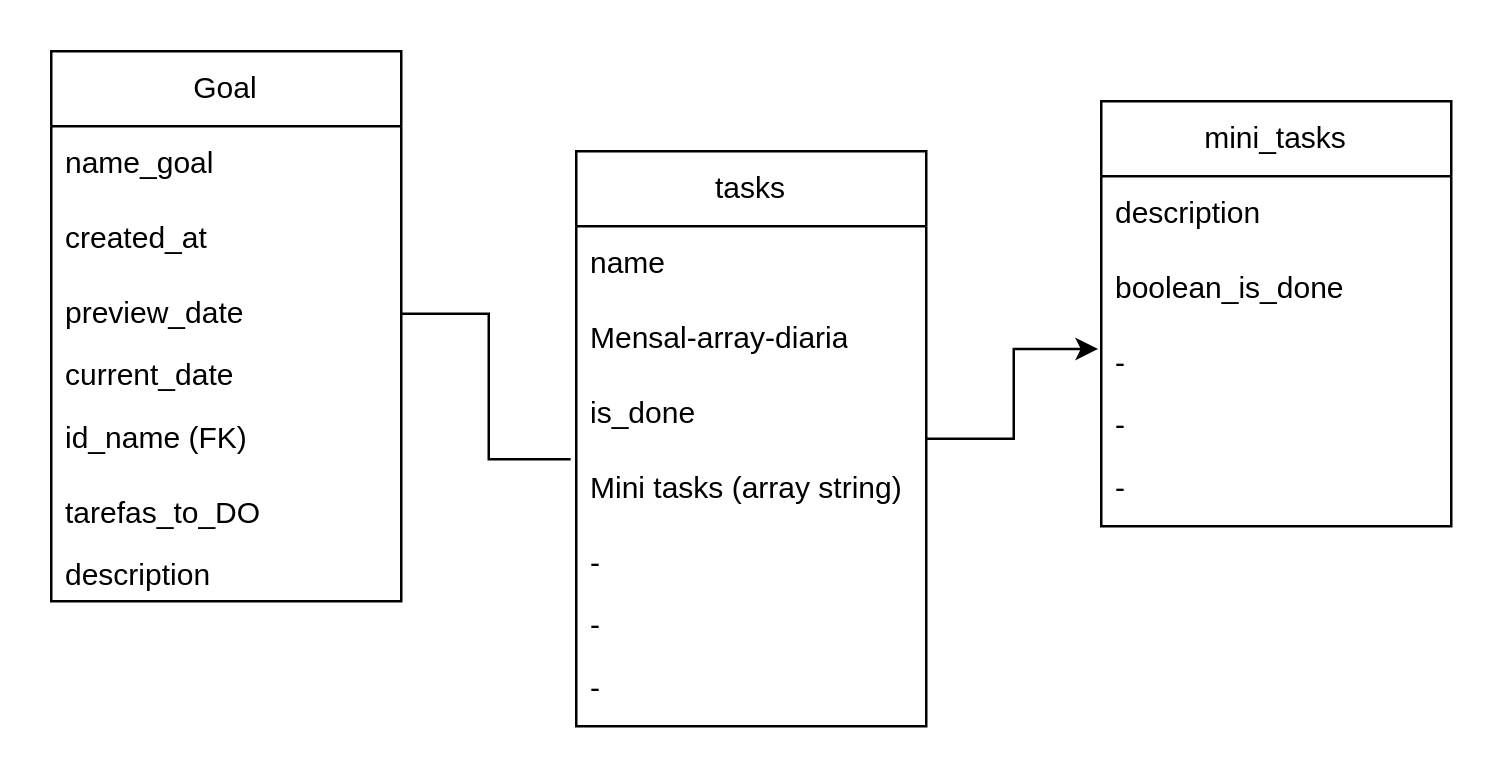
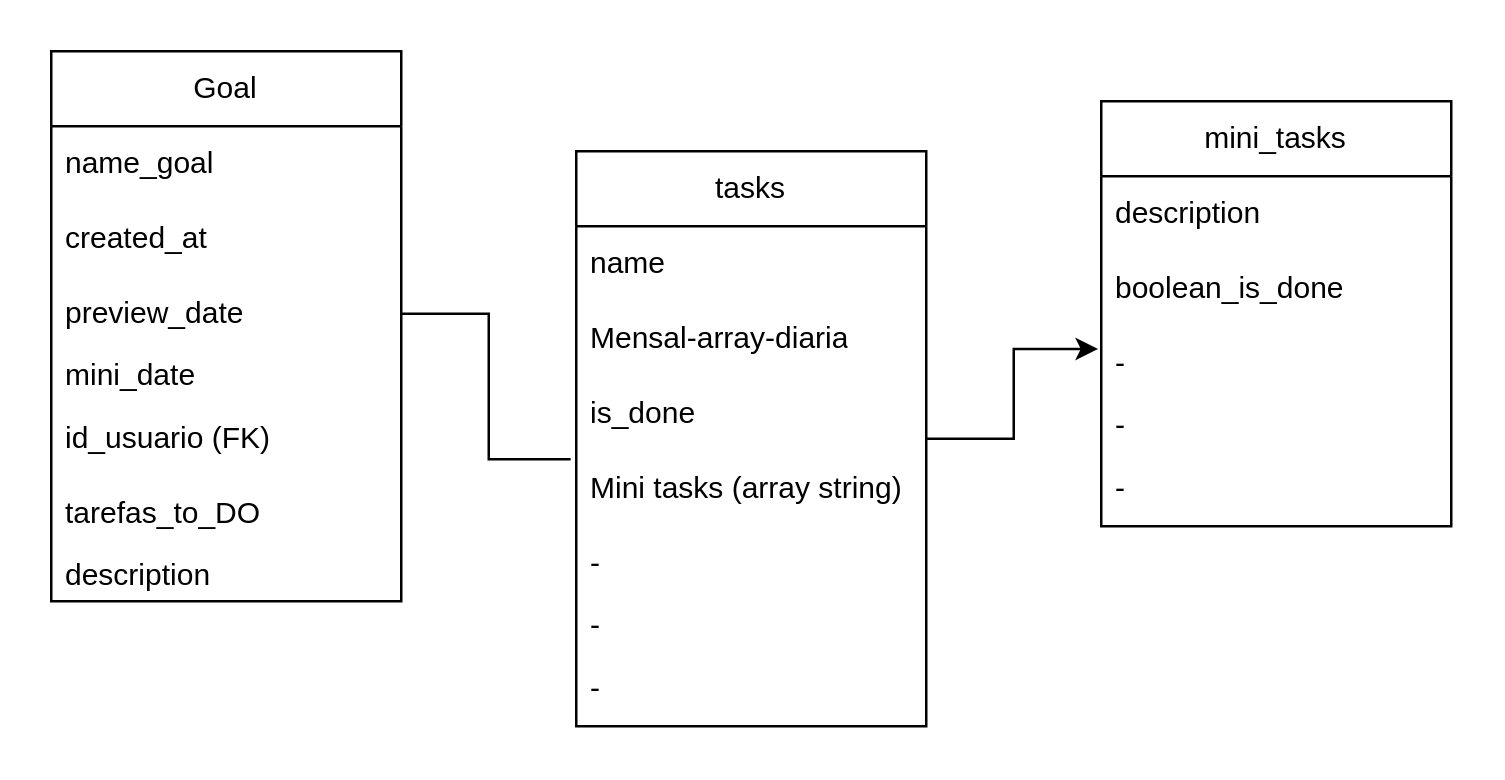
node "current_date": label "current_date" -> "mini_date"
node "id_name (FK)": label "id_name (FK)" -> "id_usuario (FK)"
